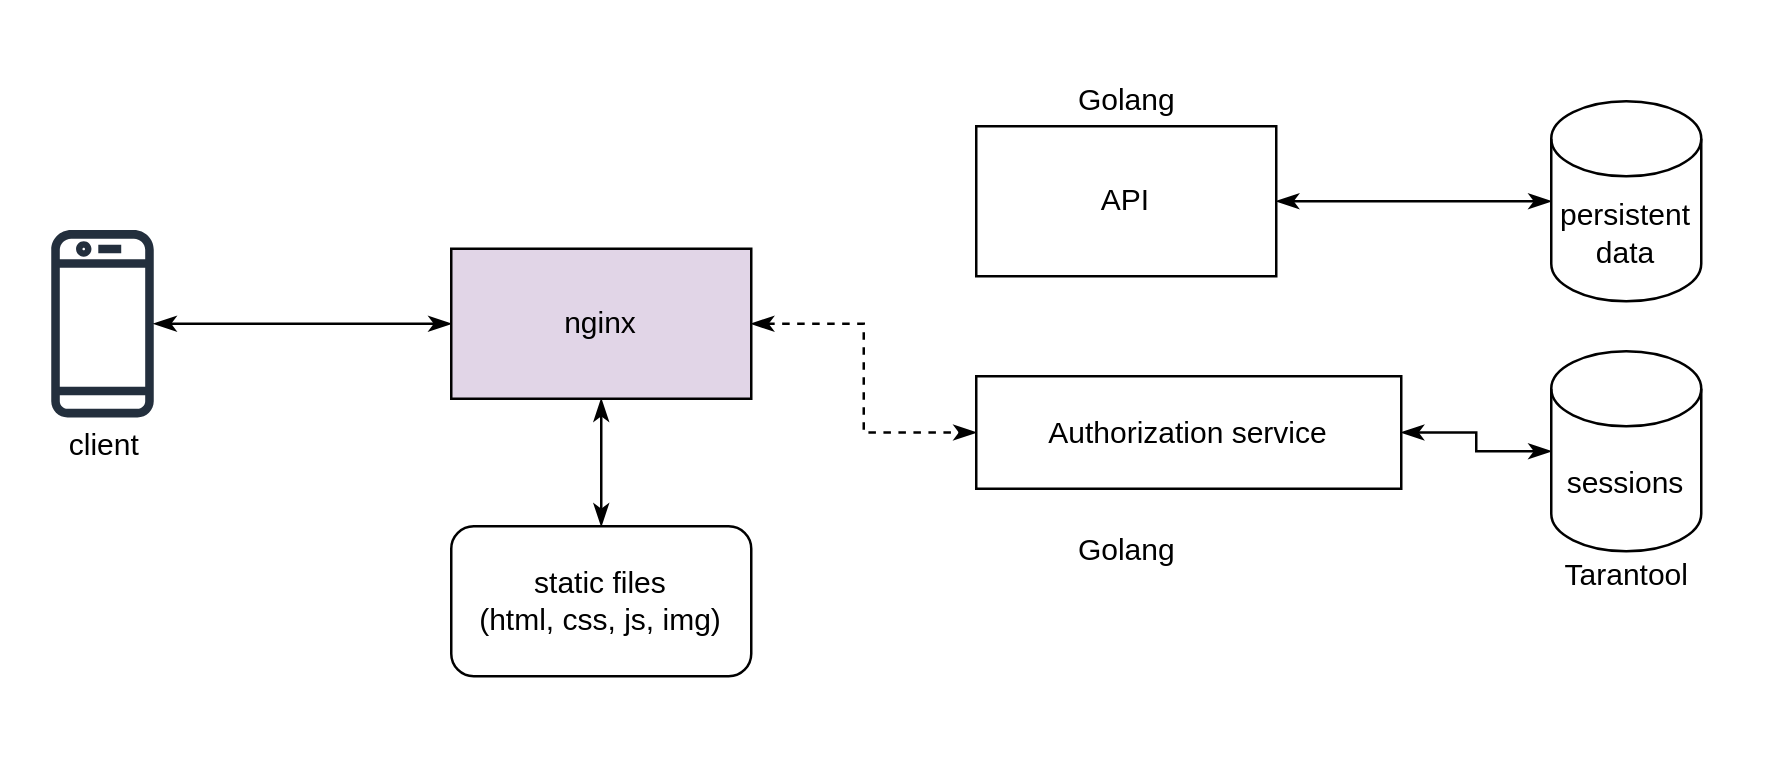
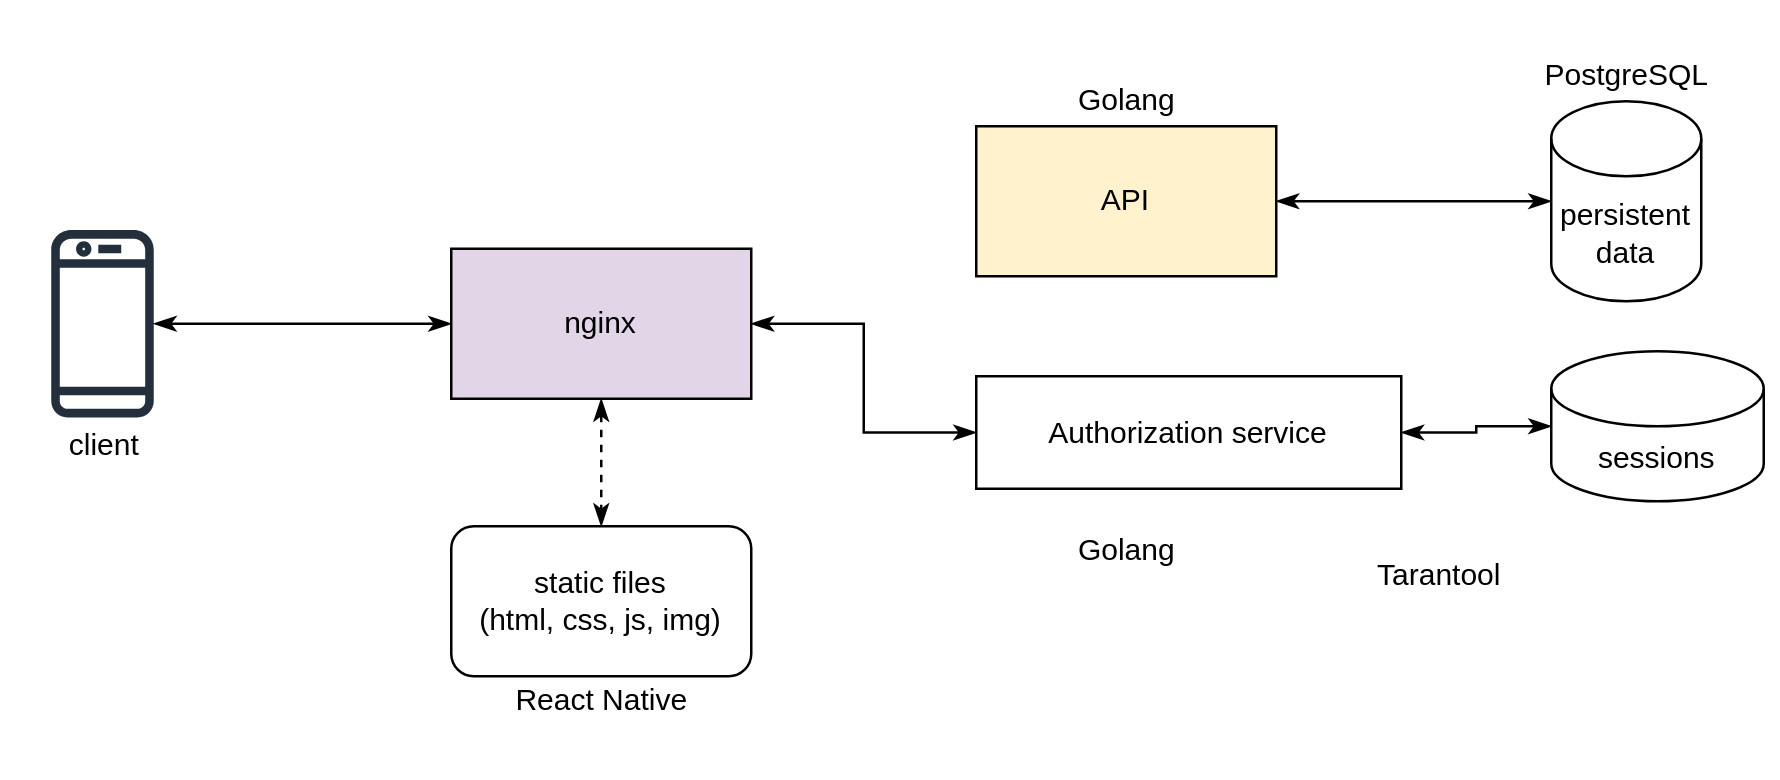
node "PostgreSQL": added
node "API": fillcolor #ffffff -> #fff2cc
edge "nginx" -- "Authorization service": style dashed -> solid
node "sessions": size 150x200 -> 213x150
edge "nginx" -- "static files (html, css, js, img)": style solid -> dashed
node "Tarantool": moved (1626, 576) -> (1439, 576)
node "React Native": added
